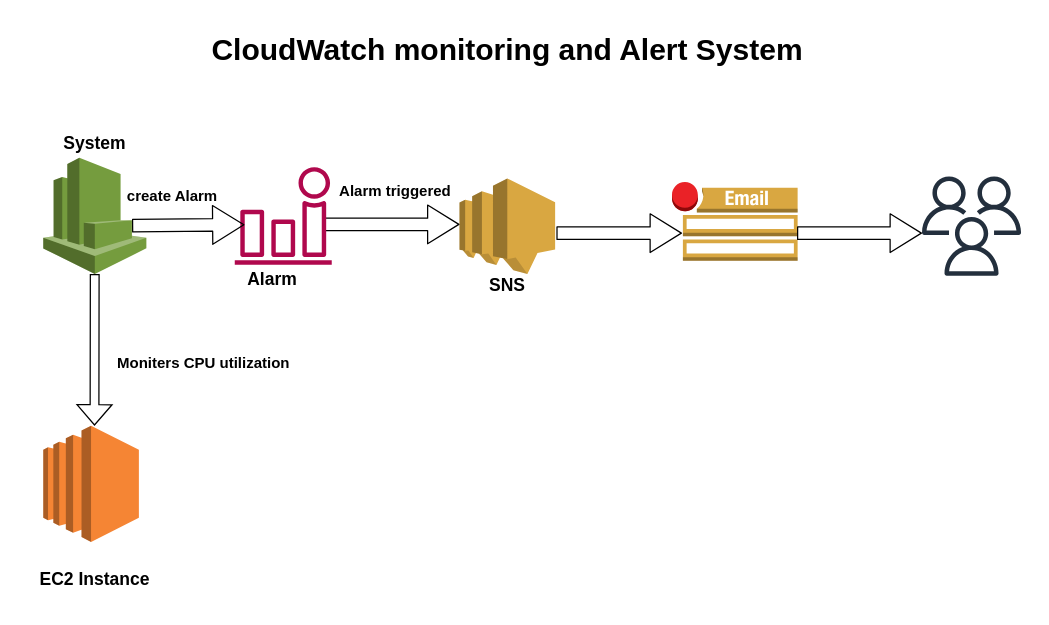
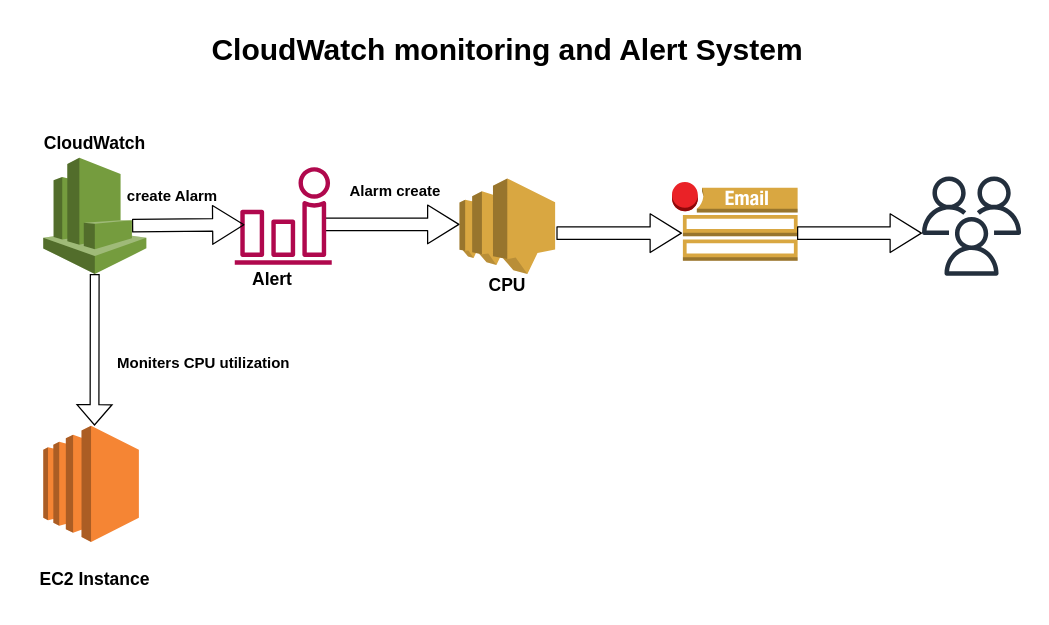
node "System": label "System" -> "CloudWatch"
node "Alarm triggered": label "Alarm triggered" -> "Alarm create"
node "Alarm": label "Alarm" -> "Alert"
node "SNS": label "SNS" -> "CPU"
